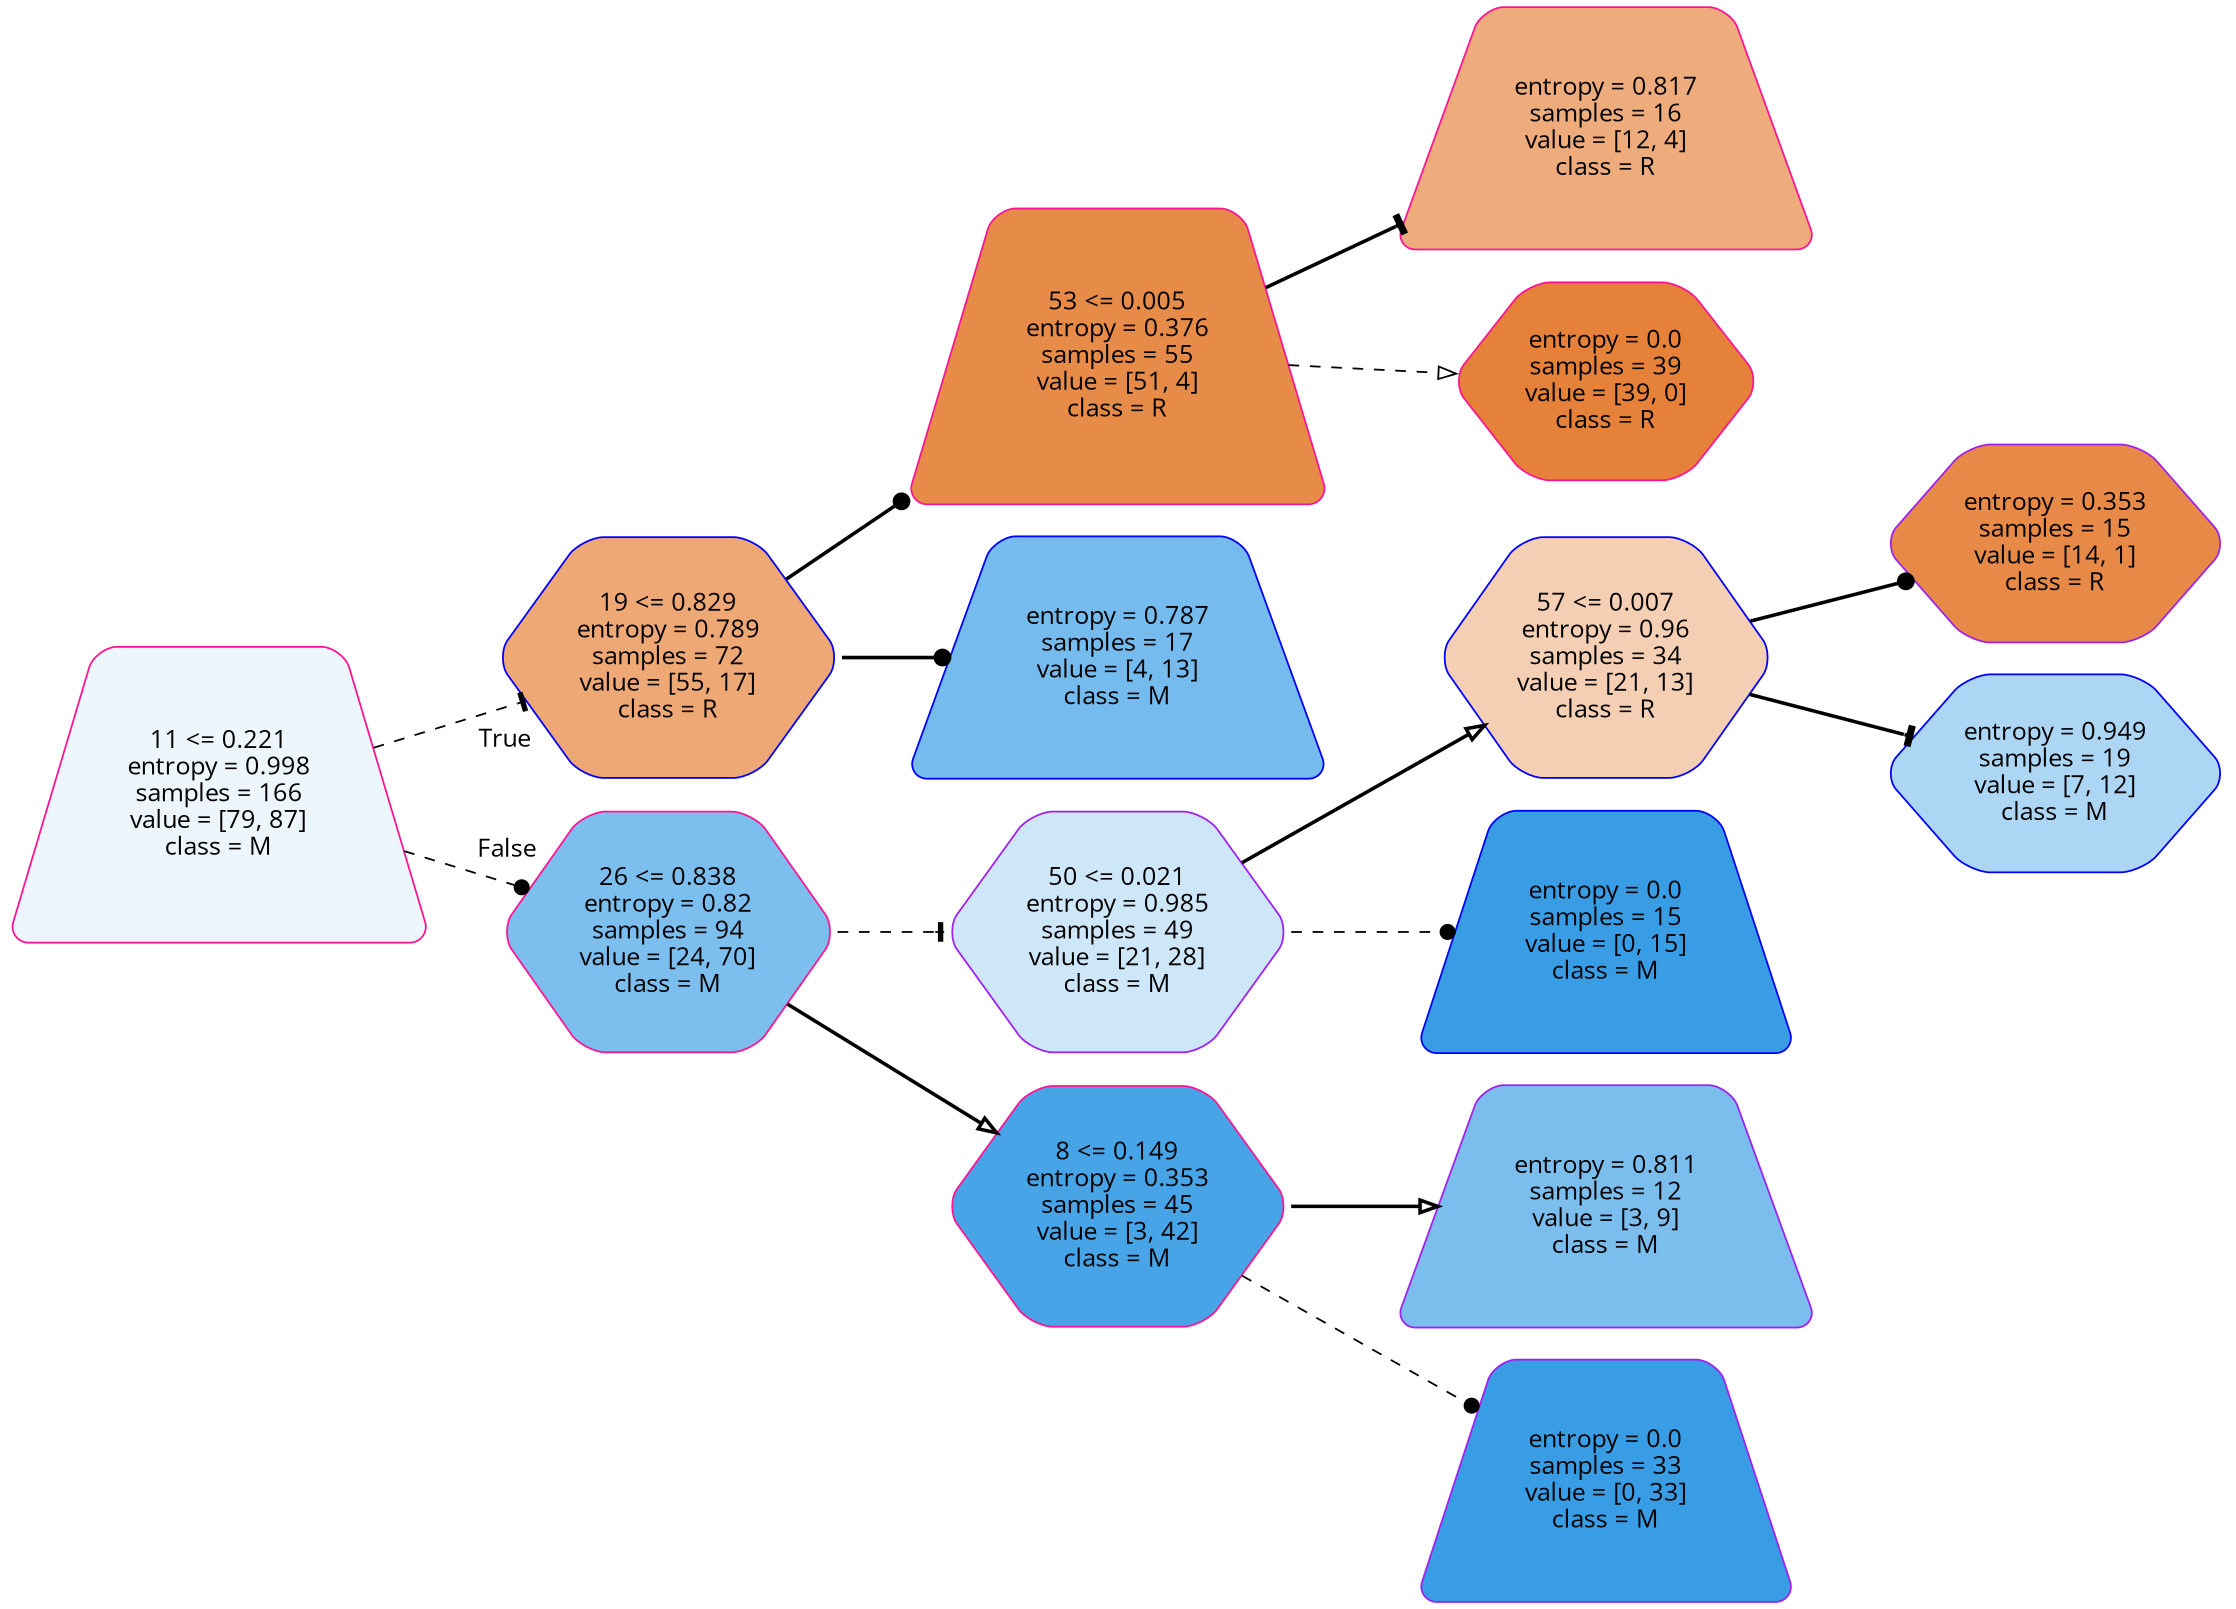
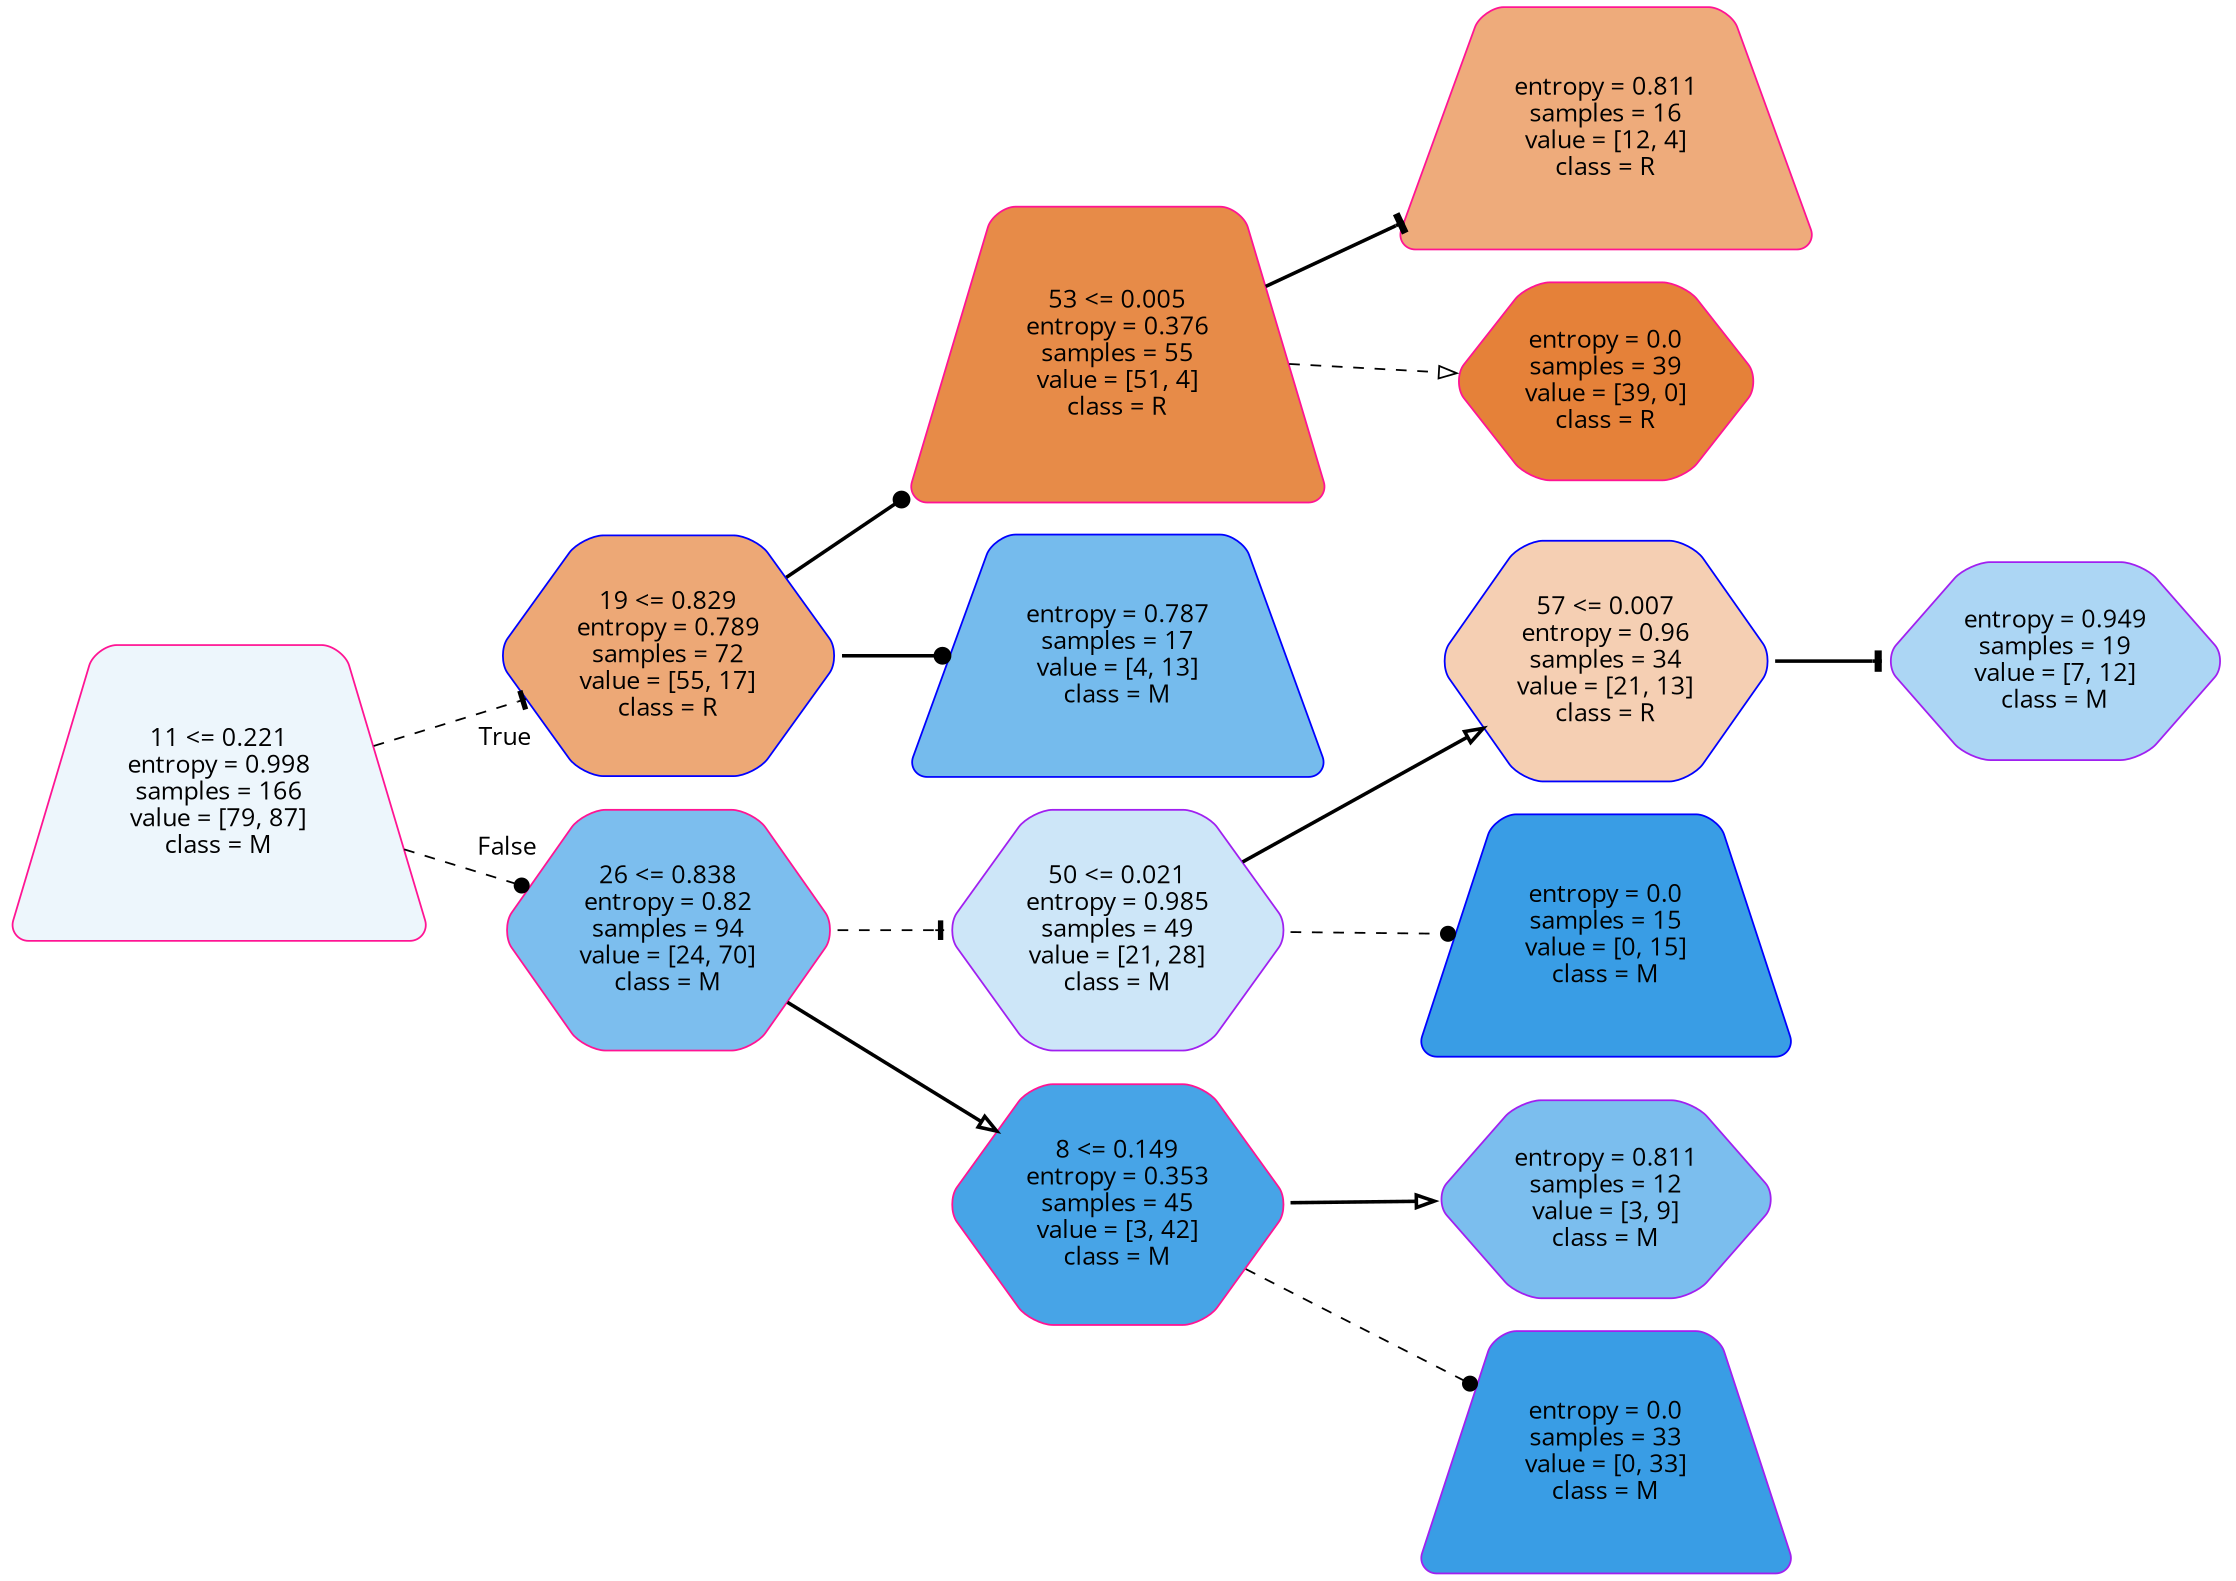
node "entropy = 0.817 samples = 16 value = [12, 4] class = R": label "entropy = 0.817 samples = 16 value = [12, 4] class = R" -> "entropy = 0.811 samples = 16 value = [12, 4] class = R"
node "entropy = 0.353 samples = 15 value = [14, 1] class = R": removed
node "entropy = 0.949 samples = 19 value = [7, 12] class = M": color blue -> purple
node "entropy = 0.811 samples = 12 value = [3, 9] class = M": shape trapezium -> hexagon
